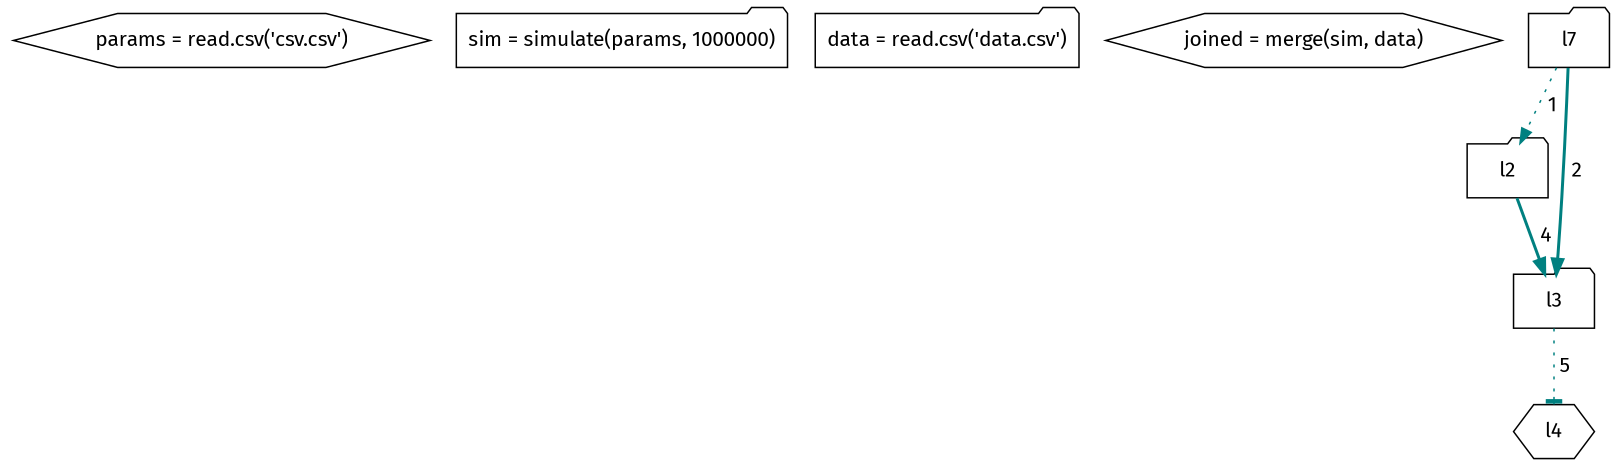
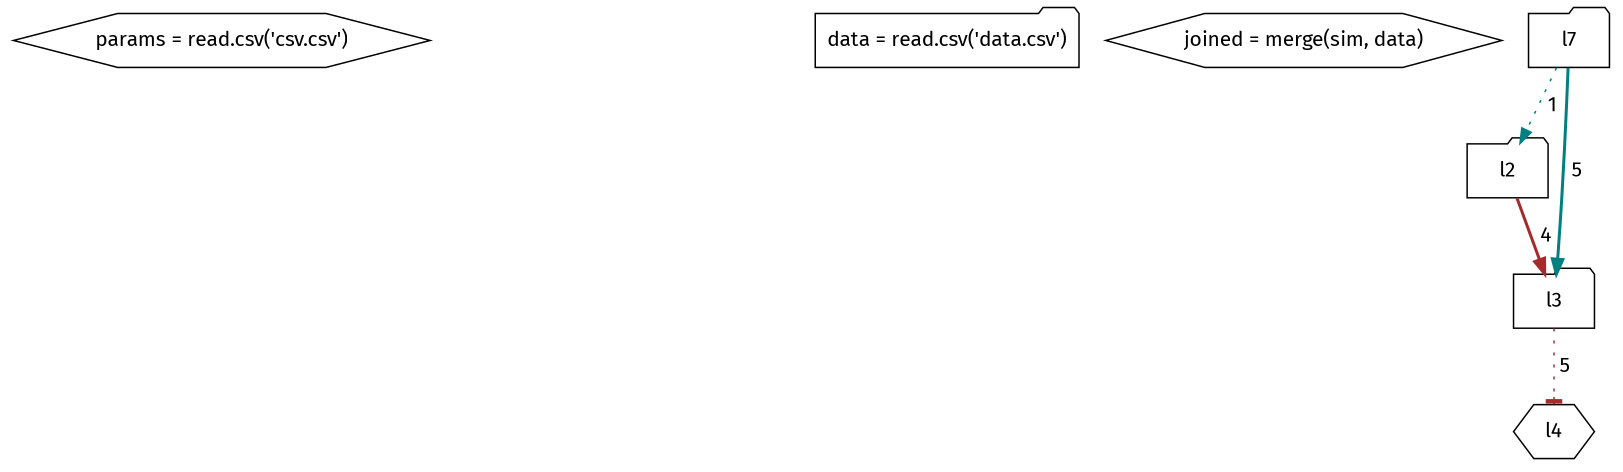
node "sim = simulate(params, 1000000)": removed
edge "l7" -> "l3": label " 2" -> " 5"
edge "l2" -> "l3": color teal -> brown
edge "l3" -> "l4": color teal -> brown
